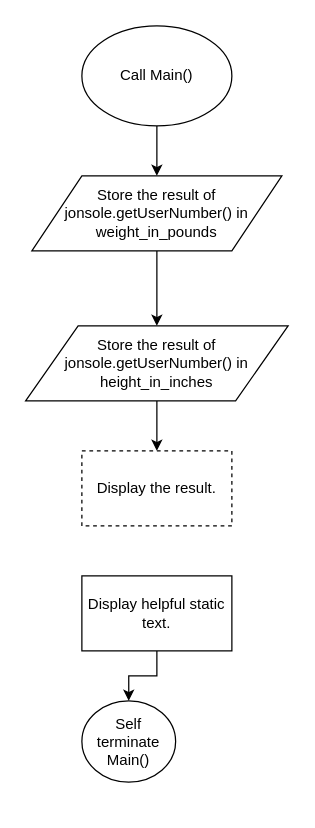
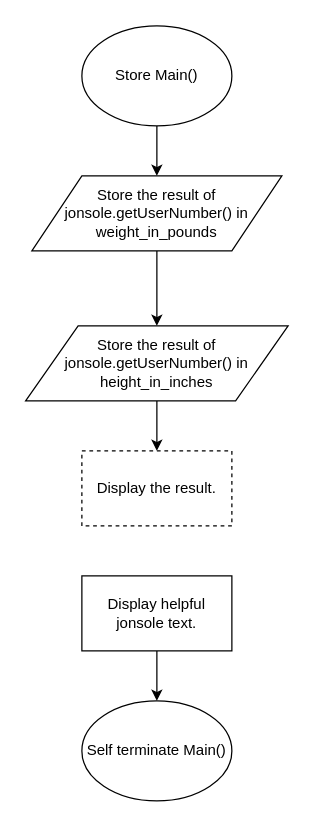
node "Call Main()": label "Call Main()" -> "Store Main()"
node "Display helpful static text.": label "Display helpful static text." -> "Display helpful jonsole text."
node "Self terminate Main()": size 94x81 -> 150x100
